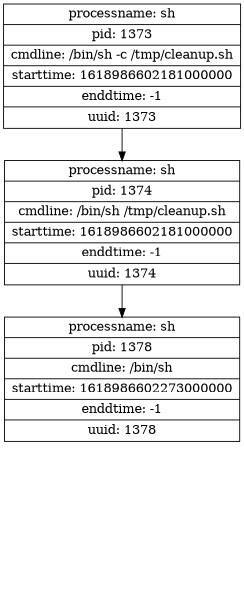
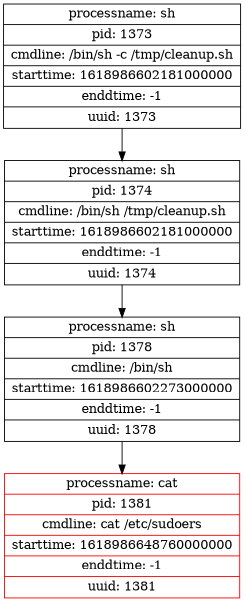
node "processname: cat": added
